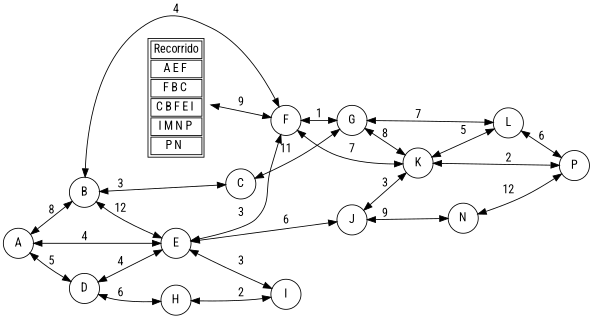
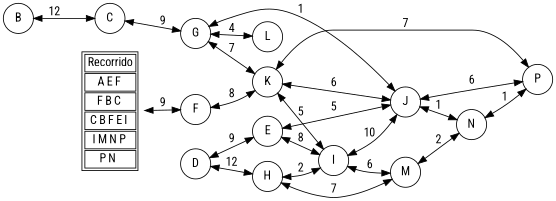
edge "F" -- "B": removed, label "4"
edge "G" -- "L": label "7" -> "4"
edge "F" -- "G": now "J" -- "G"
edge "G" -- "K": label "8" -> "7"
edge "J" -- "I": added, label "10"
edge "L" -- "K": now "I" -- "K"
edge "L" -- "P": now "J" -- "P"
edge "G" -- "C": label "11" -> "9"
edge "F" -- "K": label "7" -> "8"
edge "K" -- "P": label "2" -> "7"
node "M": added
edge "C" -- "B": label "3" -> "12"
edge "K" -- "J": label "3" -> "6"
edge "P" -- "N": label "12" -> "1"
edge "F" -- "E": removed, label "3"
edge "N" -- "J": label "9" -> "1"
edge "J" -- "E": label "6" -> "5"
edge "B" -- "E": removed, label "12"
node "A": removed
edge "E" -- "I": label "3" -> "8"
edge "E" -- "D": label "4" -> "9"
edge "D" -- "H": label "6" -> "12"
